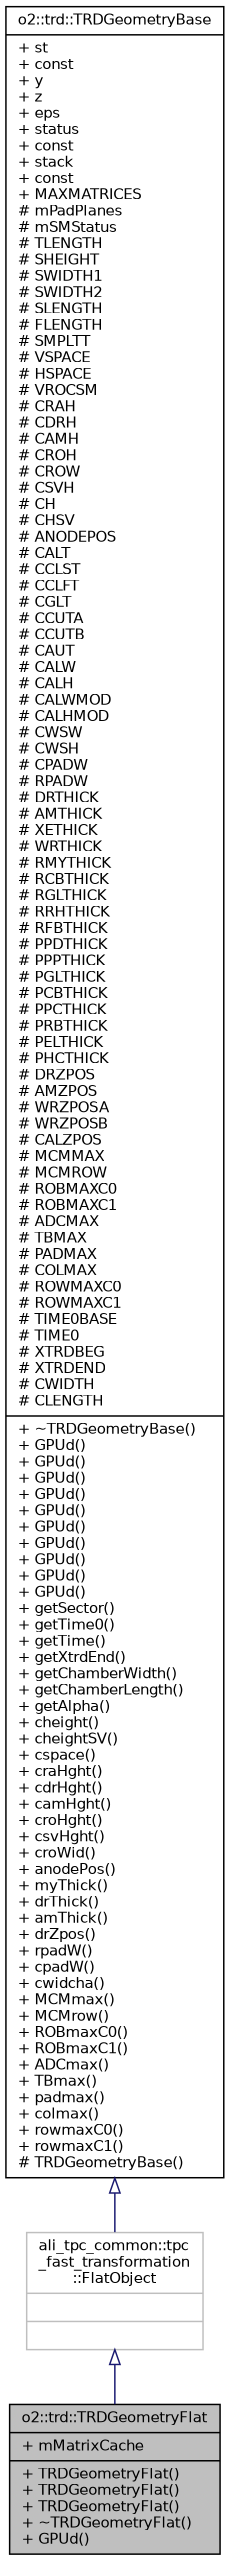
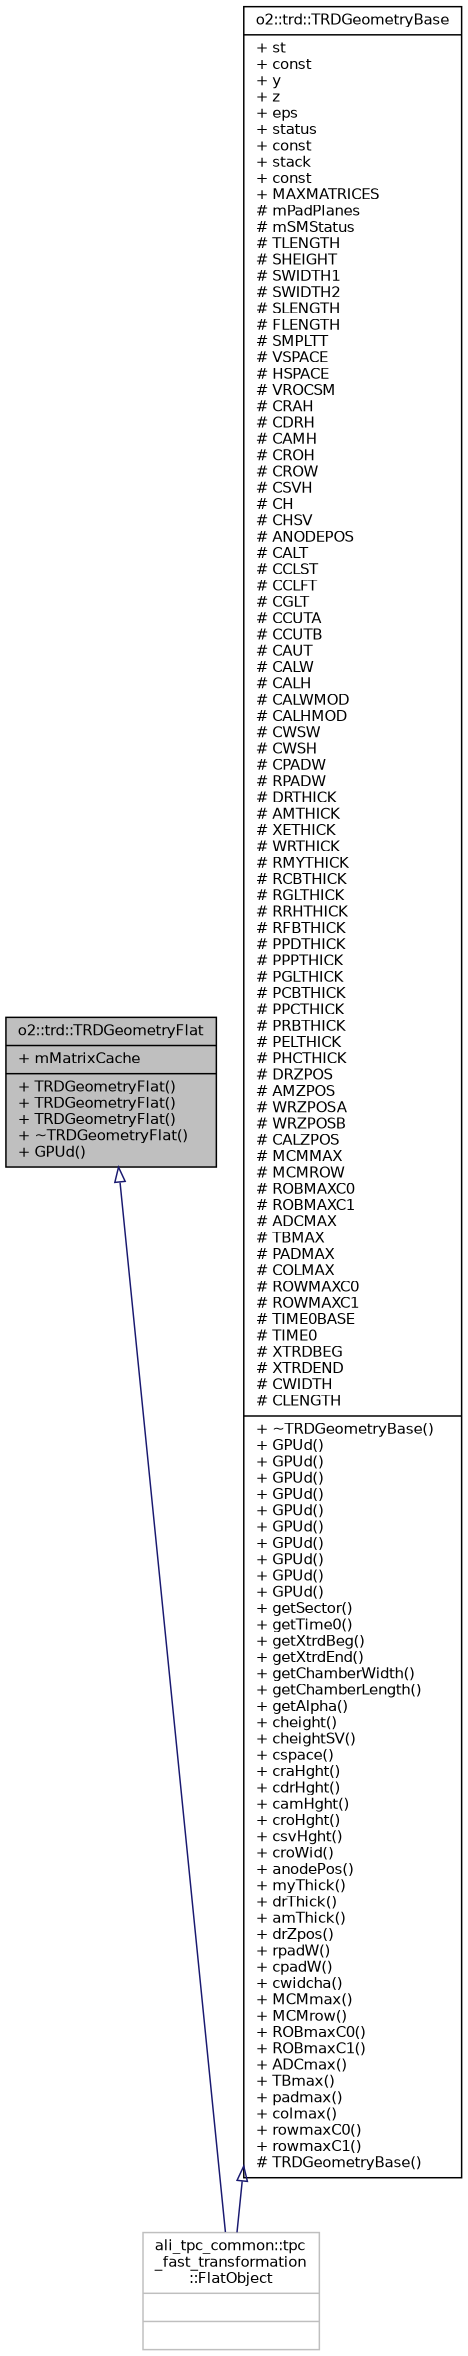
node "o2::trd::TRDGeometryBase": text "+ getTime()" -> "+ getXtrdBeg()"
edge "o2::trd::TRDGeometryFlat" -> "ali_tpc_common::tpc": reversed
